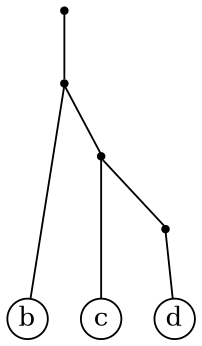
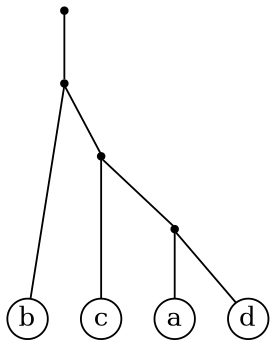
node "a": added
